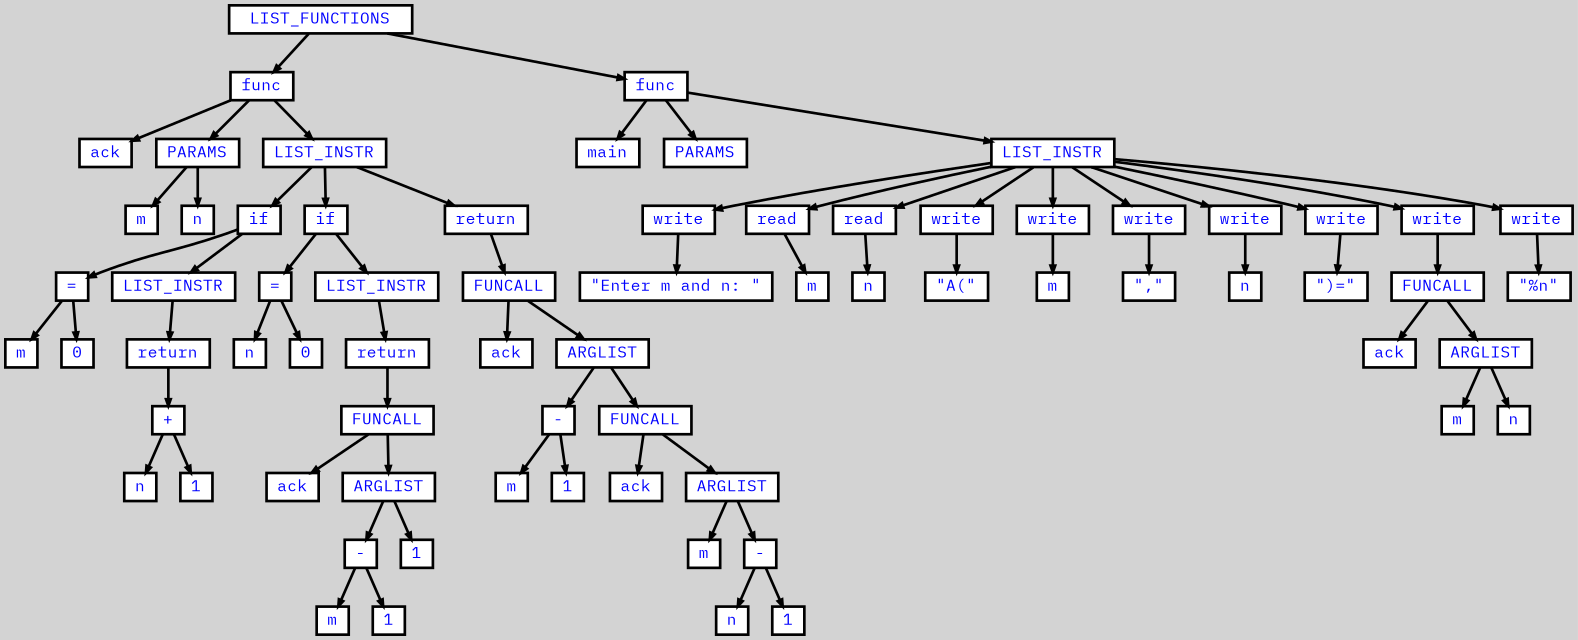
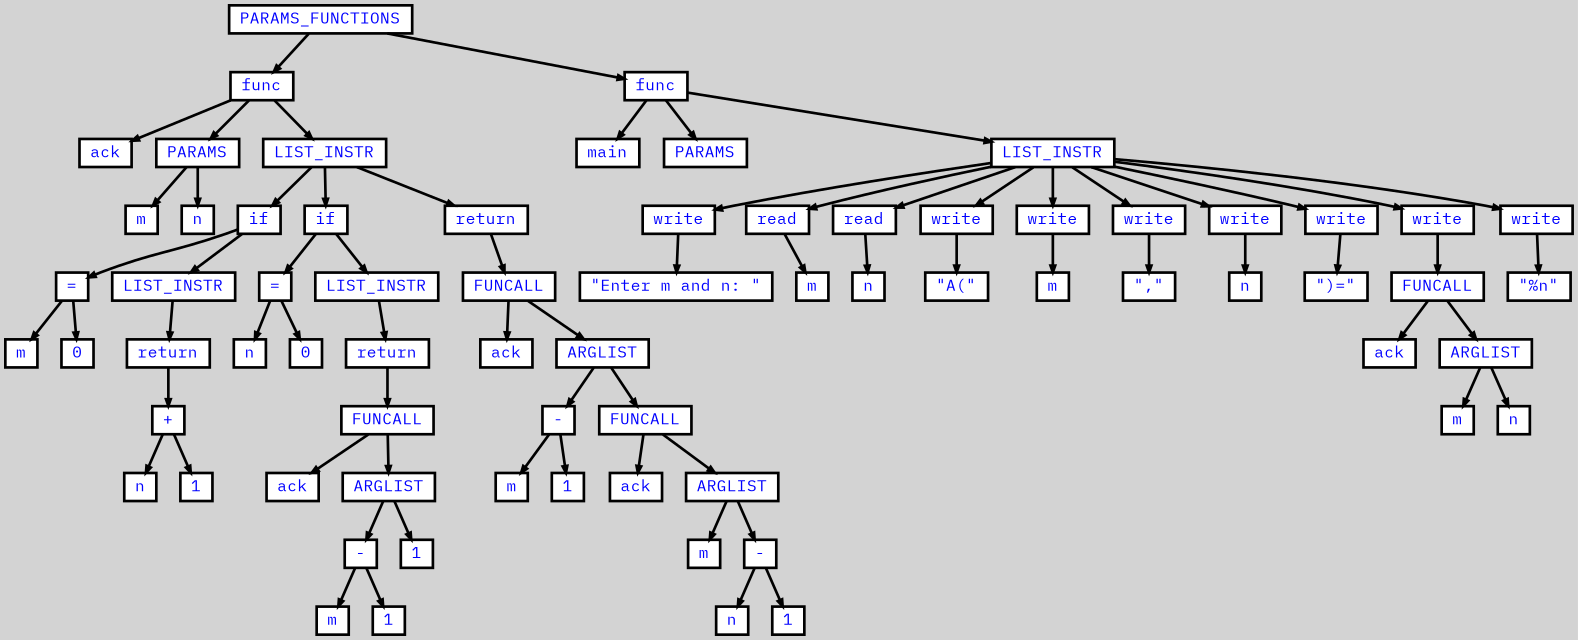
node "LIST_FUNCTIONS": label "LIST_FUNCTIONS" -> "PARAMS_FUNCTIONS"
